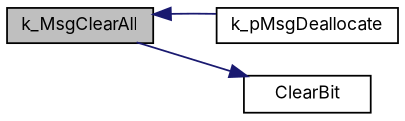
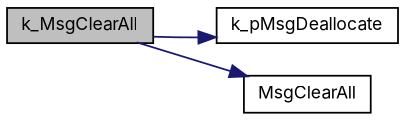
edge "k_pMsgDeallocate" -> "k_MsgClearAll": reversed
node "ClearBit": label "ClearBit" -> "MsgClearAll"
